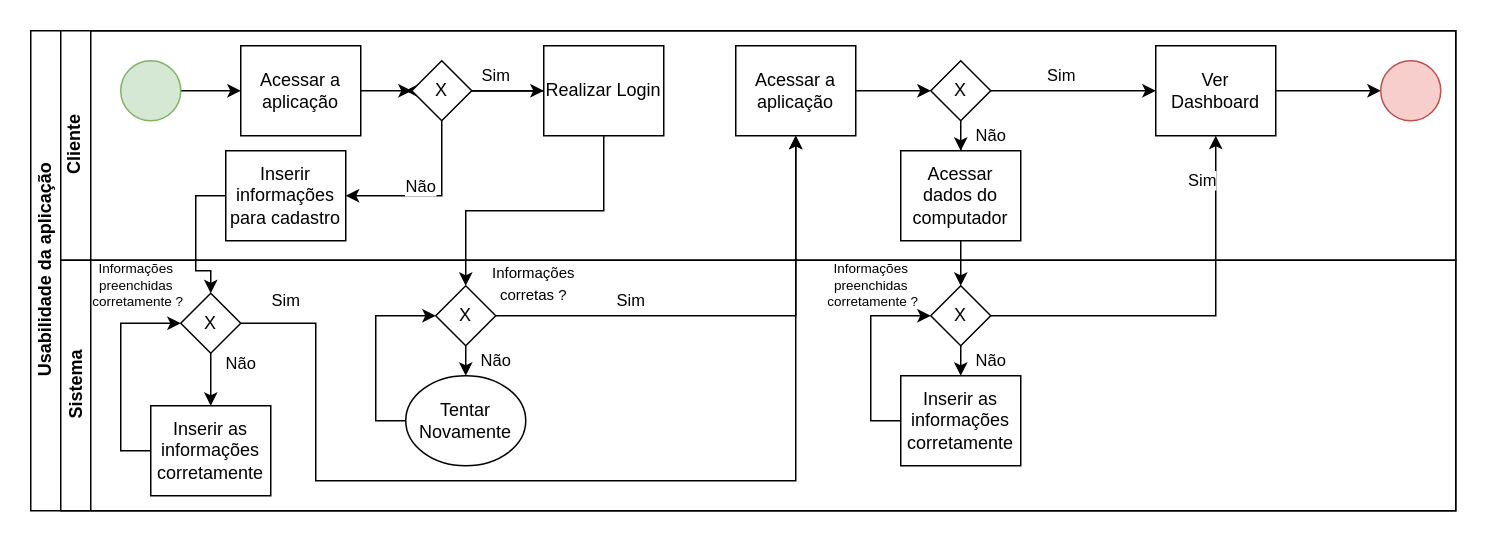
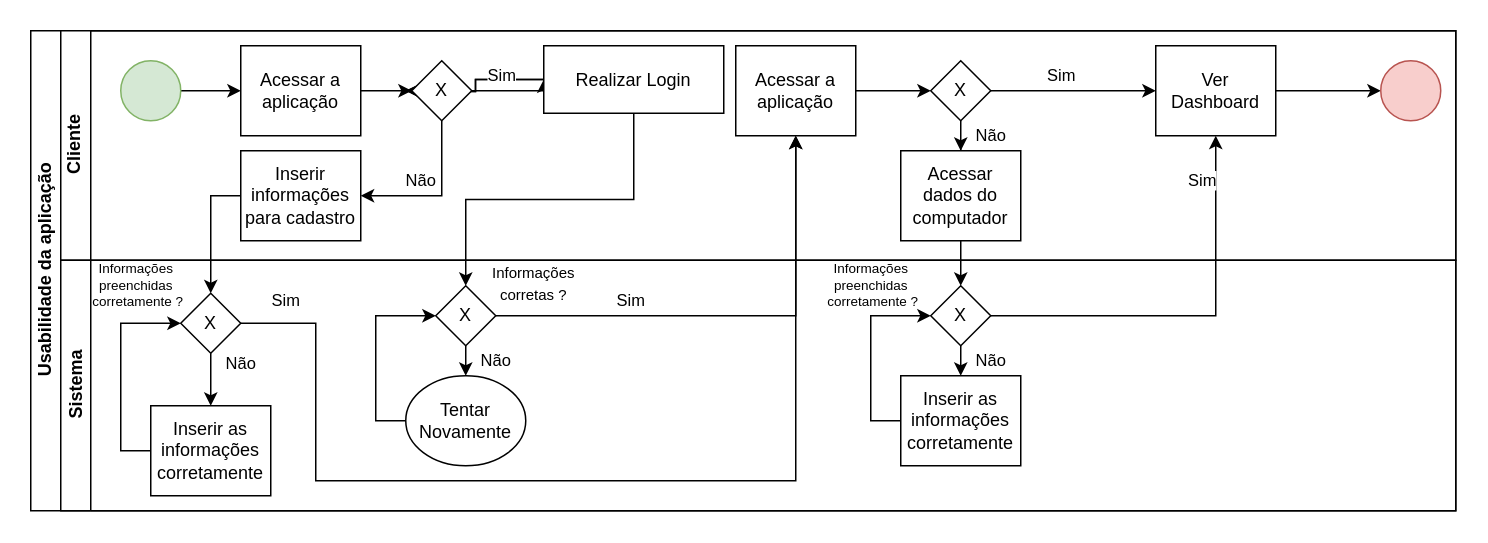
node "Realizar Login": size 120x90 -> 180x68
node "Inserir informações para cadastro": moved (286, 196) -> (301, 196)
